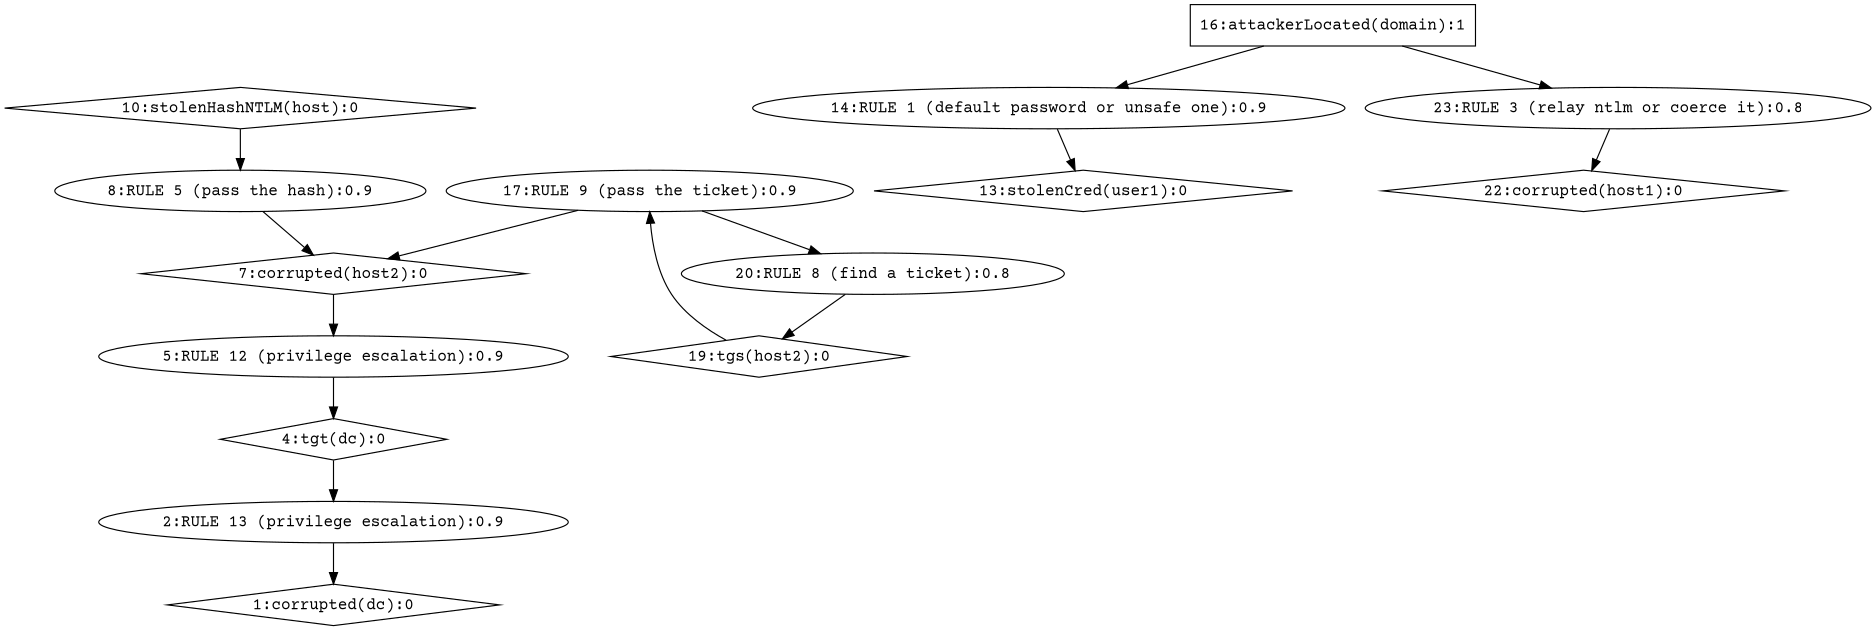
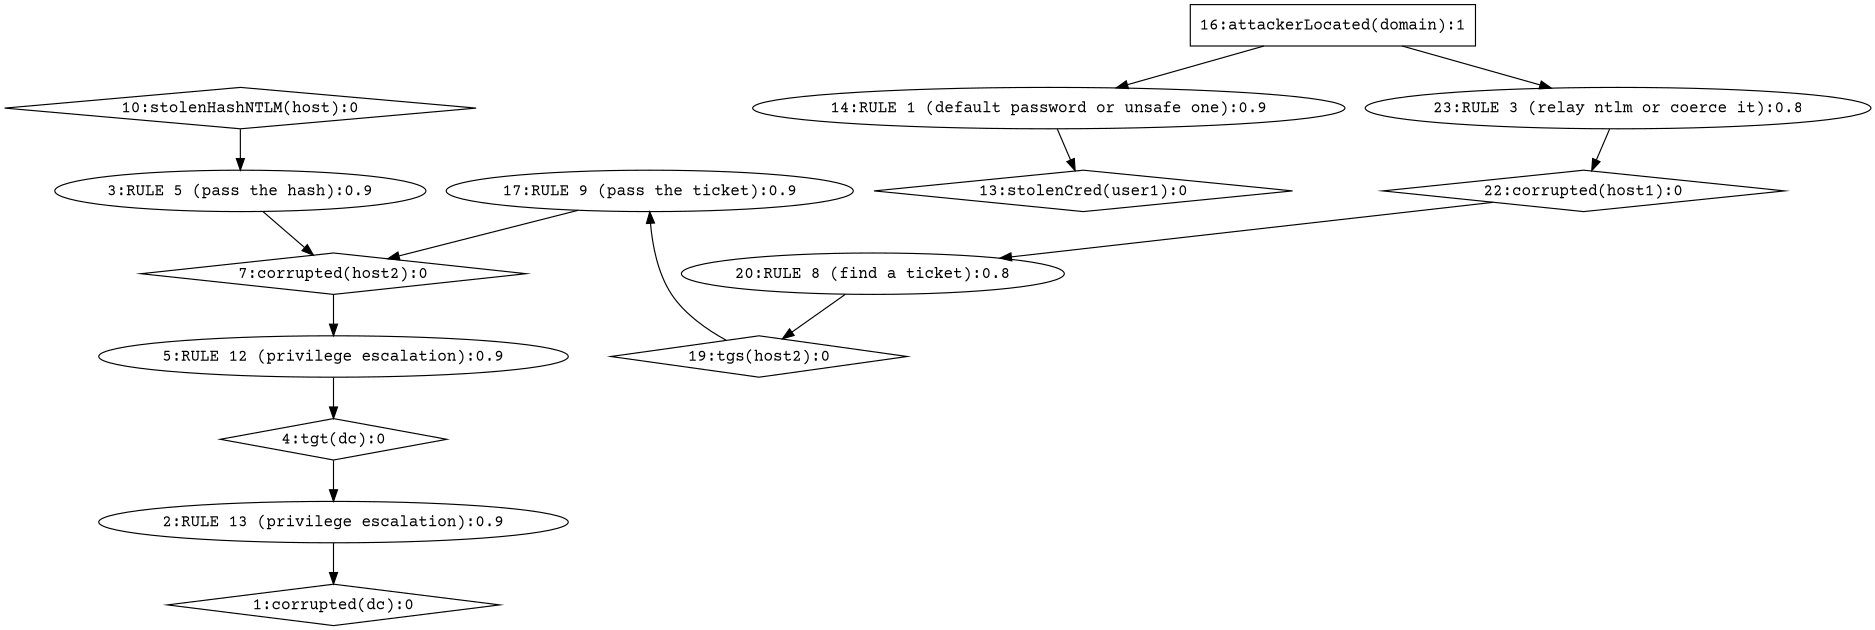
node "8:RULE 5 (pass the hash):0.9": label "8:RULE 5 (pass the hash):0.9" -> "3:RULE 5 (pass the hash):0.9"
edge "17:RULE 9 (pass the ticket):0.9" -> "20:RULE 8 (find a ticket):0.8": now "22:corrupted(host1):0" -> "20:RULE 8 (find a ticket):0.8"
